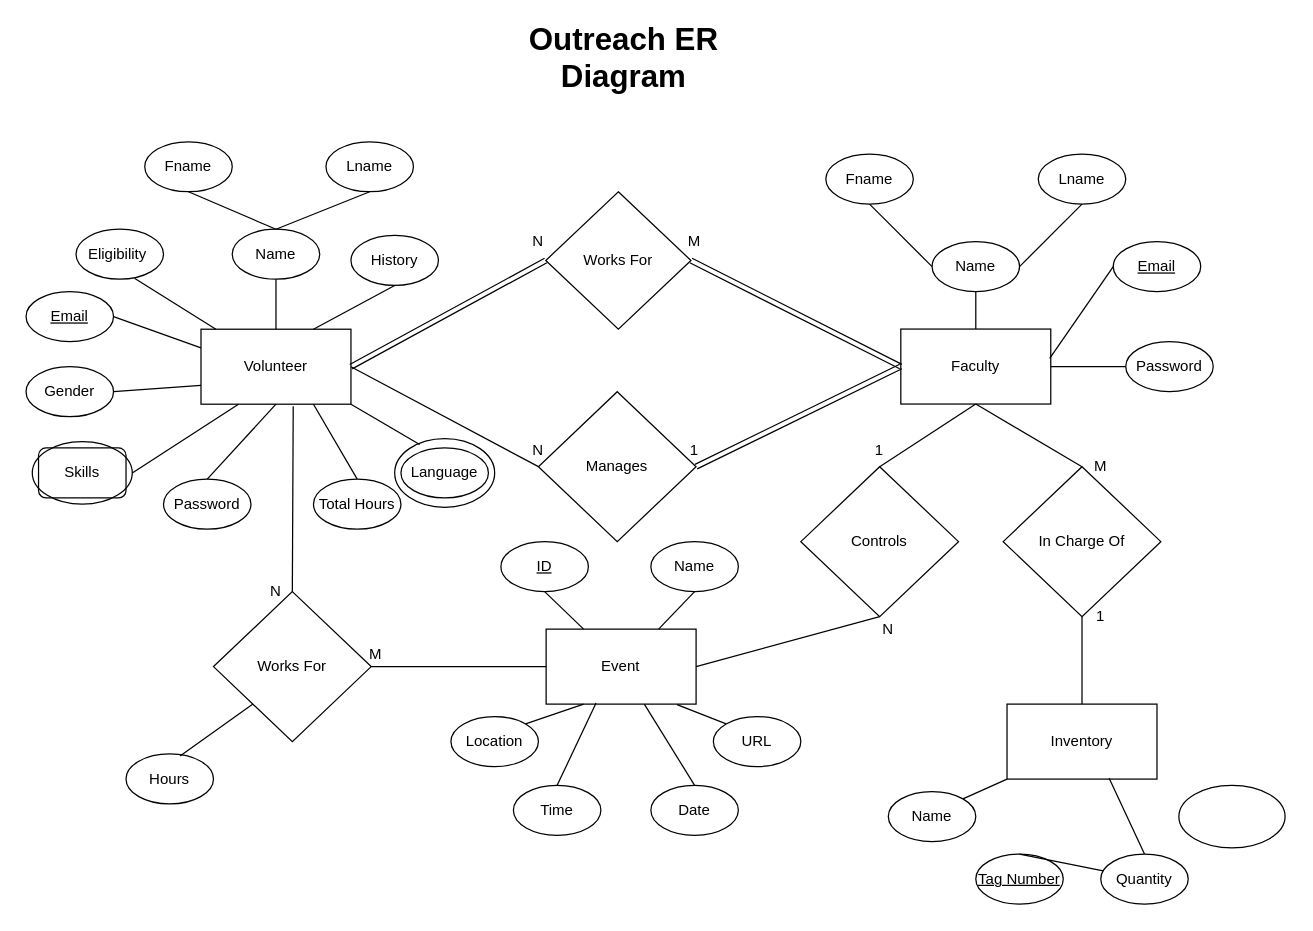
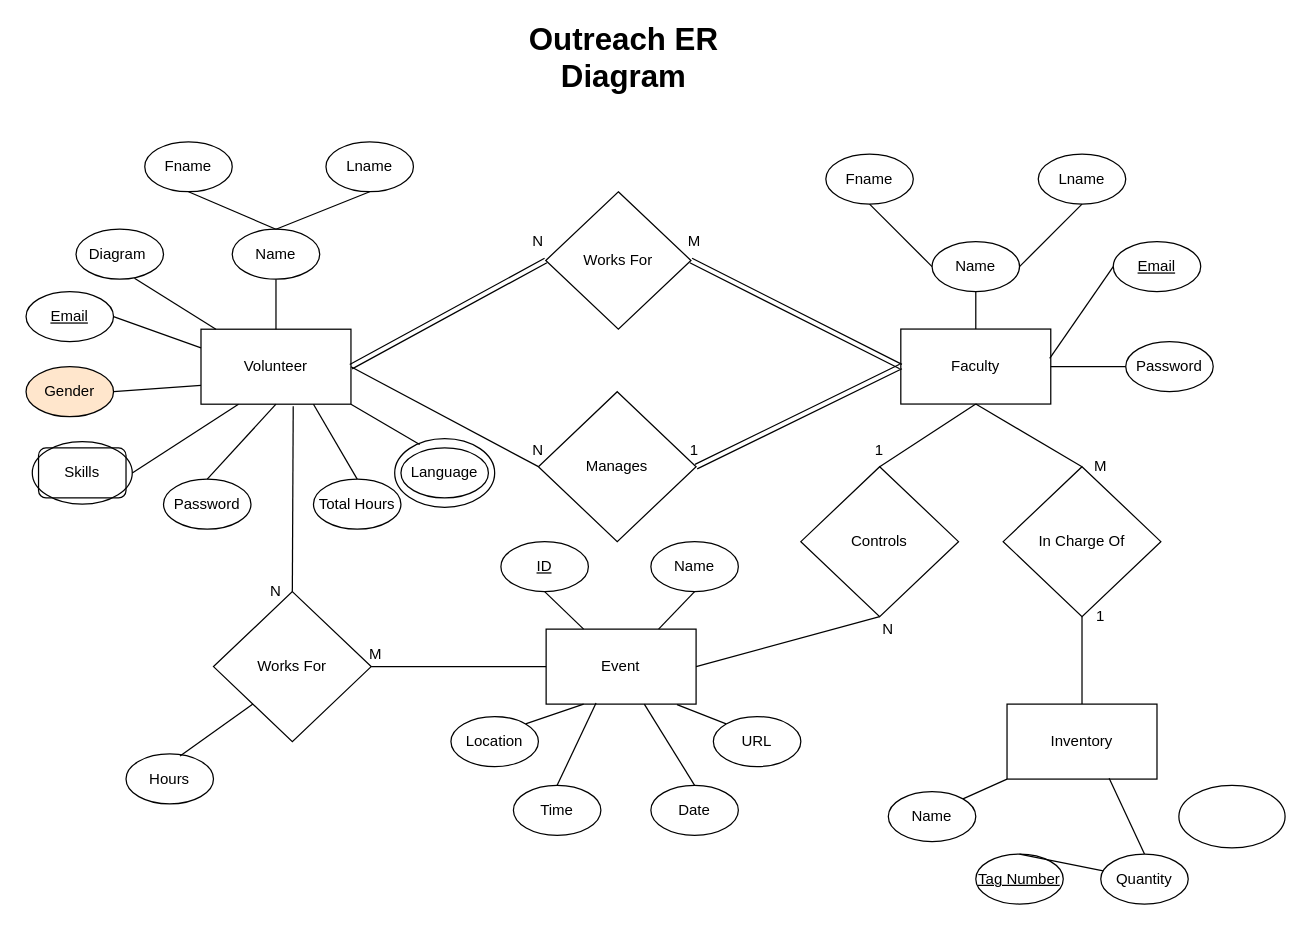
node "Eligibility": label "Eligibility" -> "Diagram"
node "History": removed
edge "History" -- "Volunteer": removed
node "Gender": fillcolor #ffffff -> #ffe6cc
